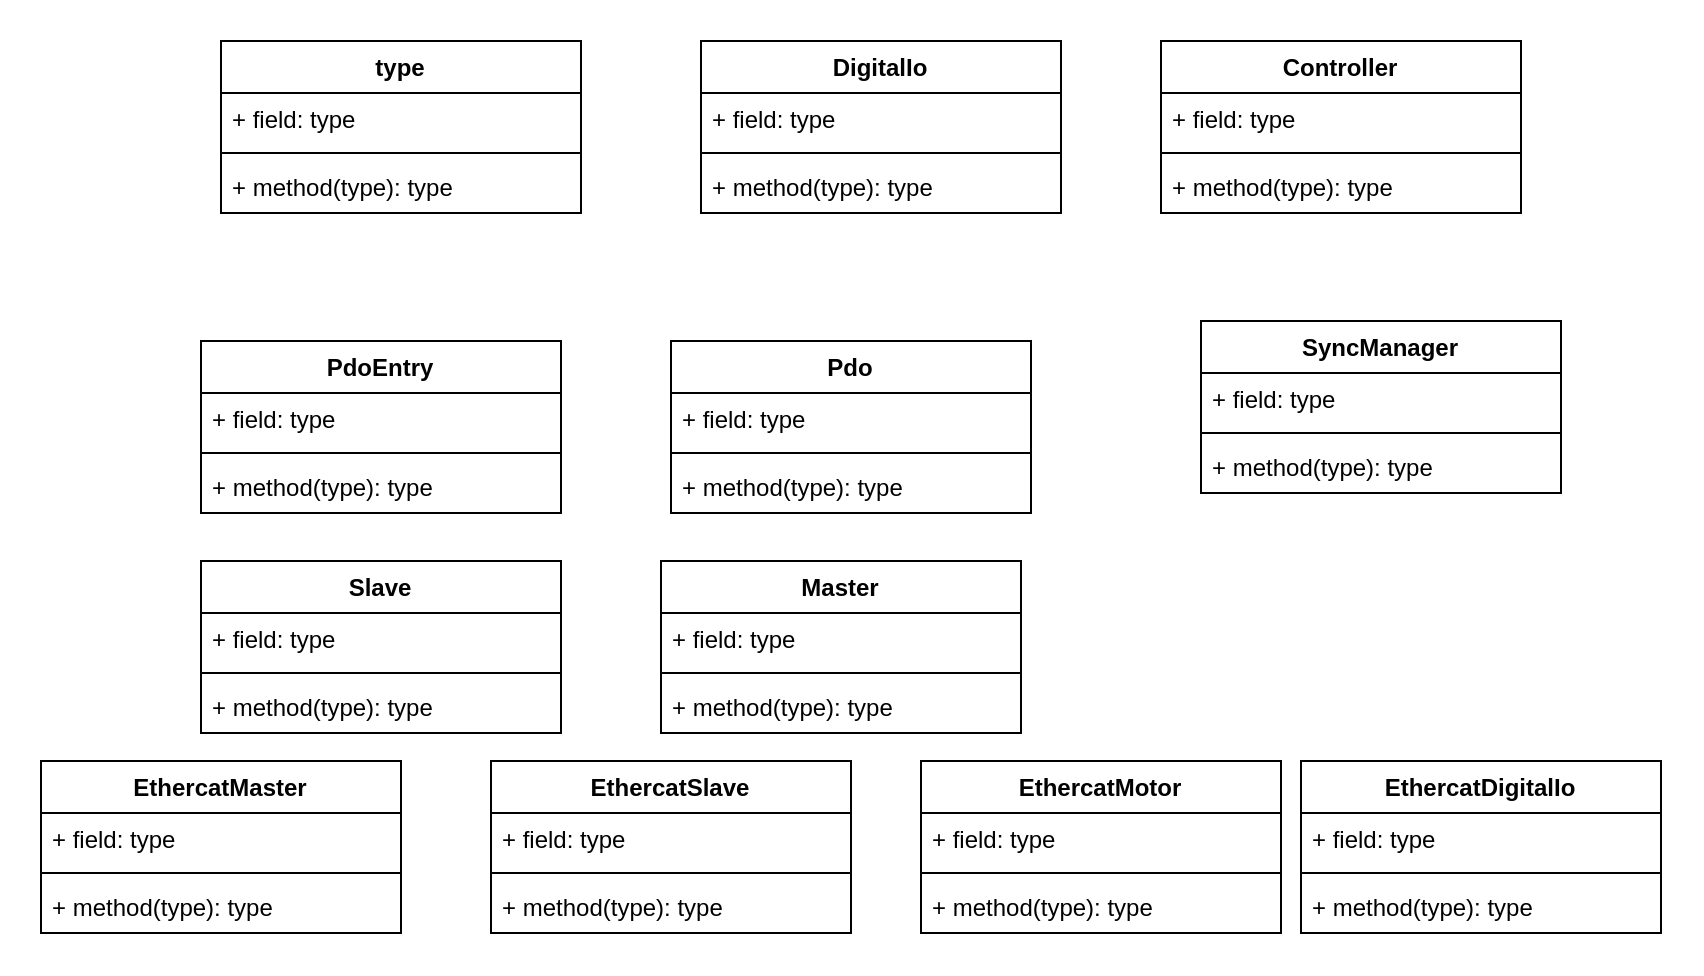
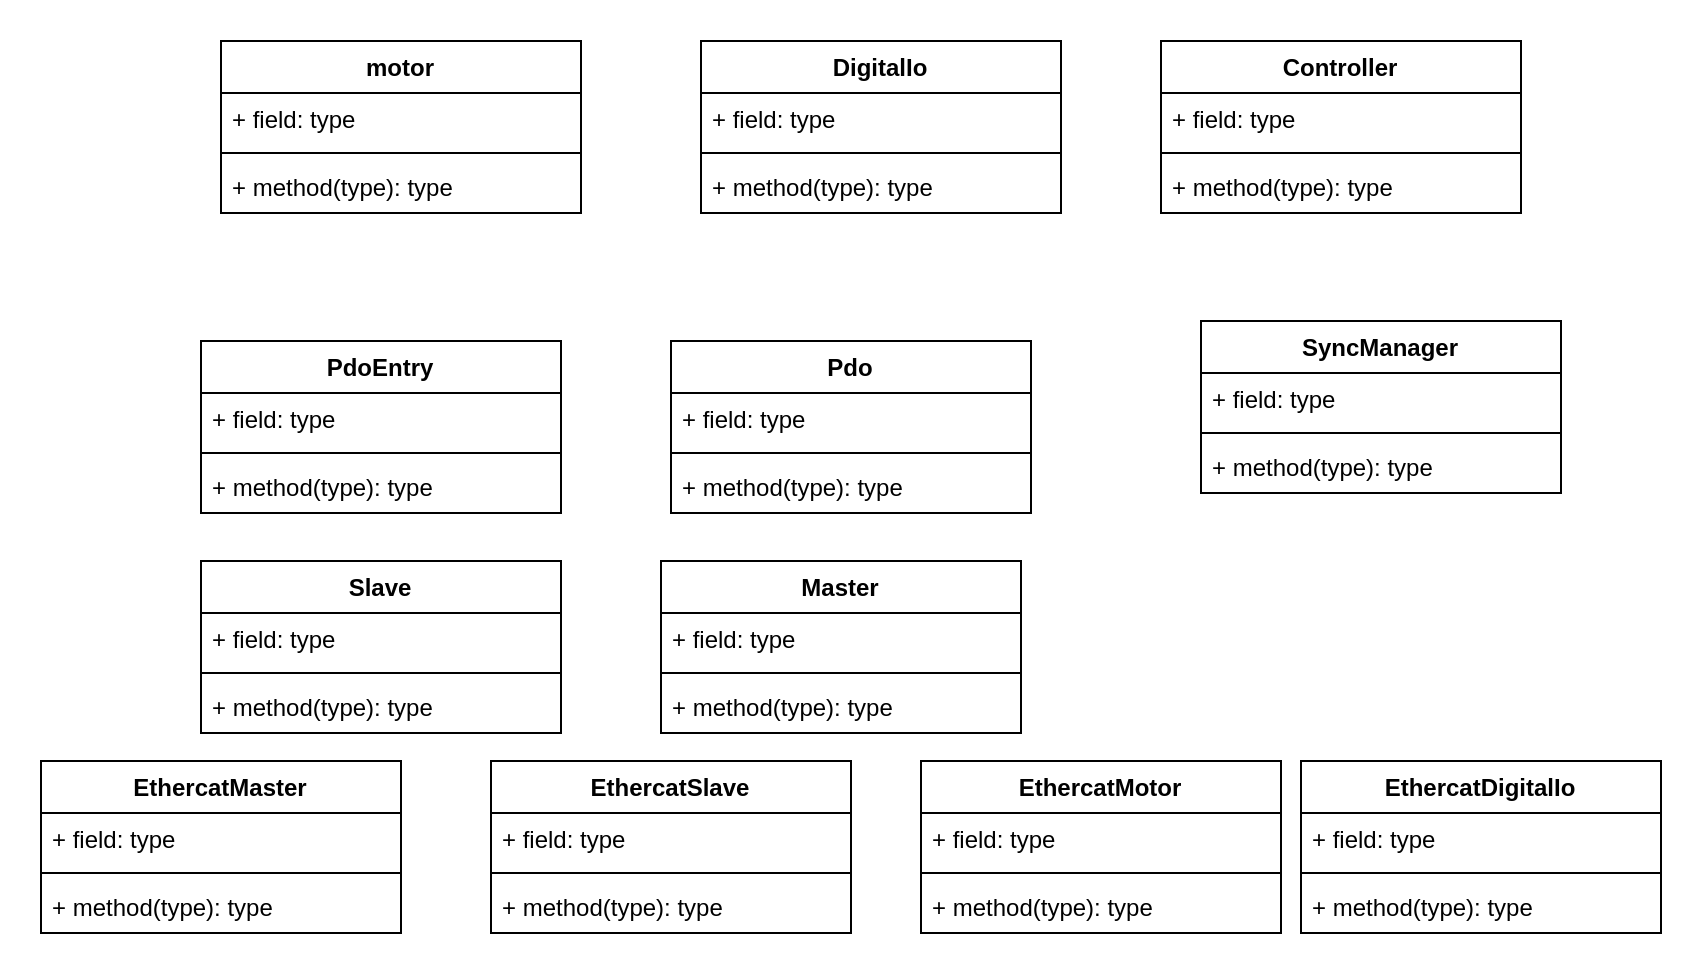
node "type": label "type" -> "motor"
